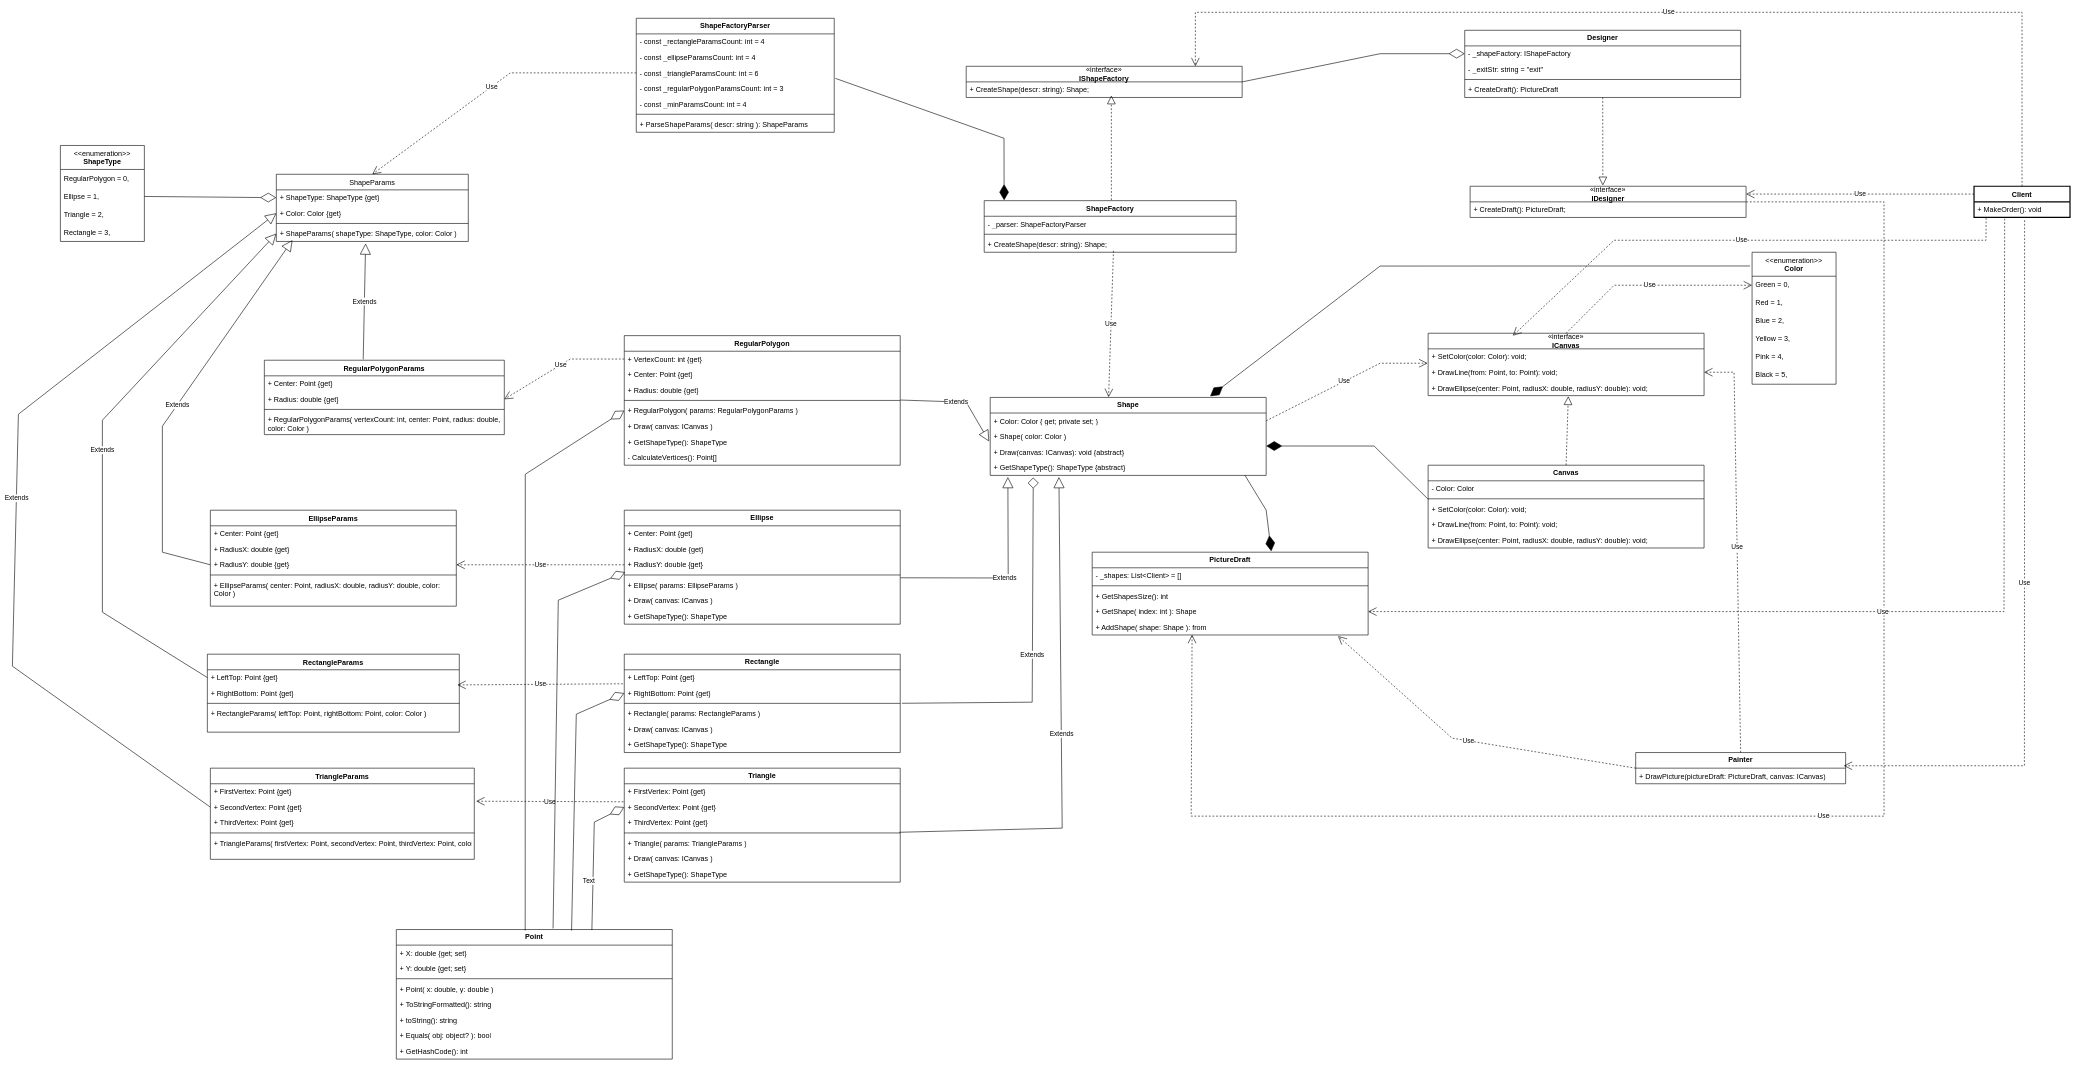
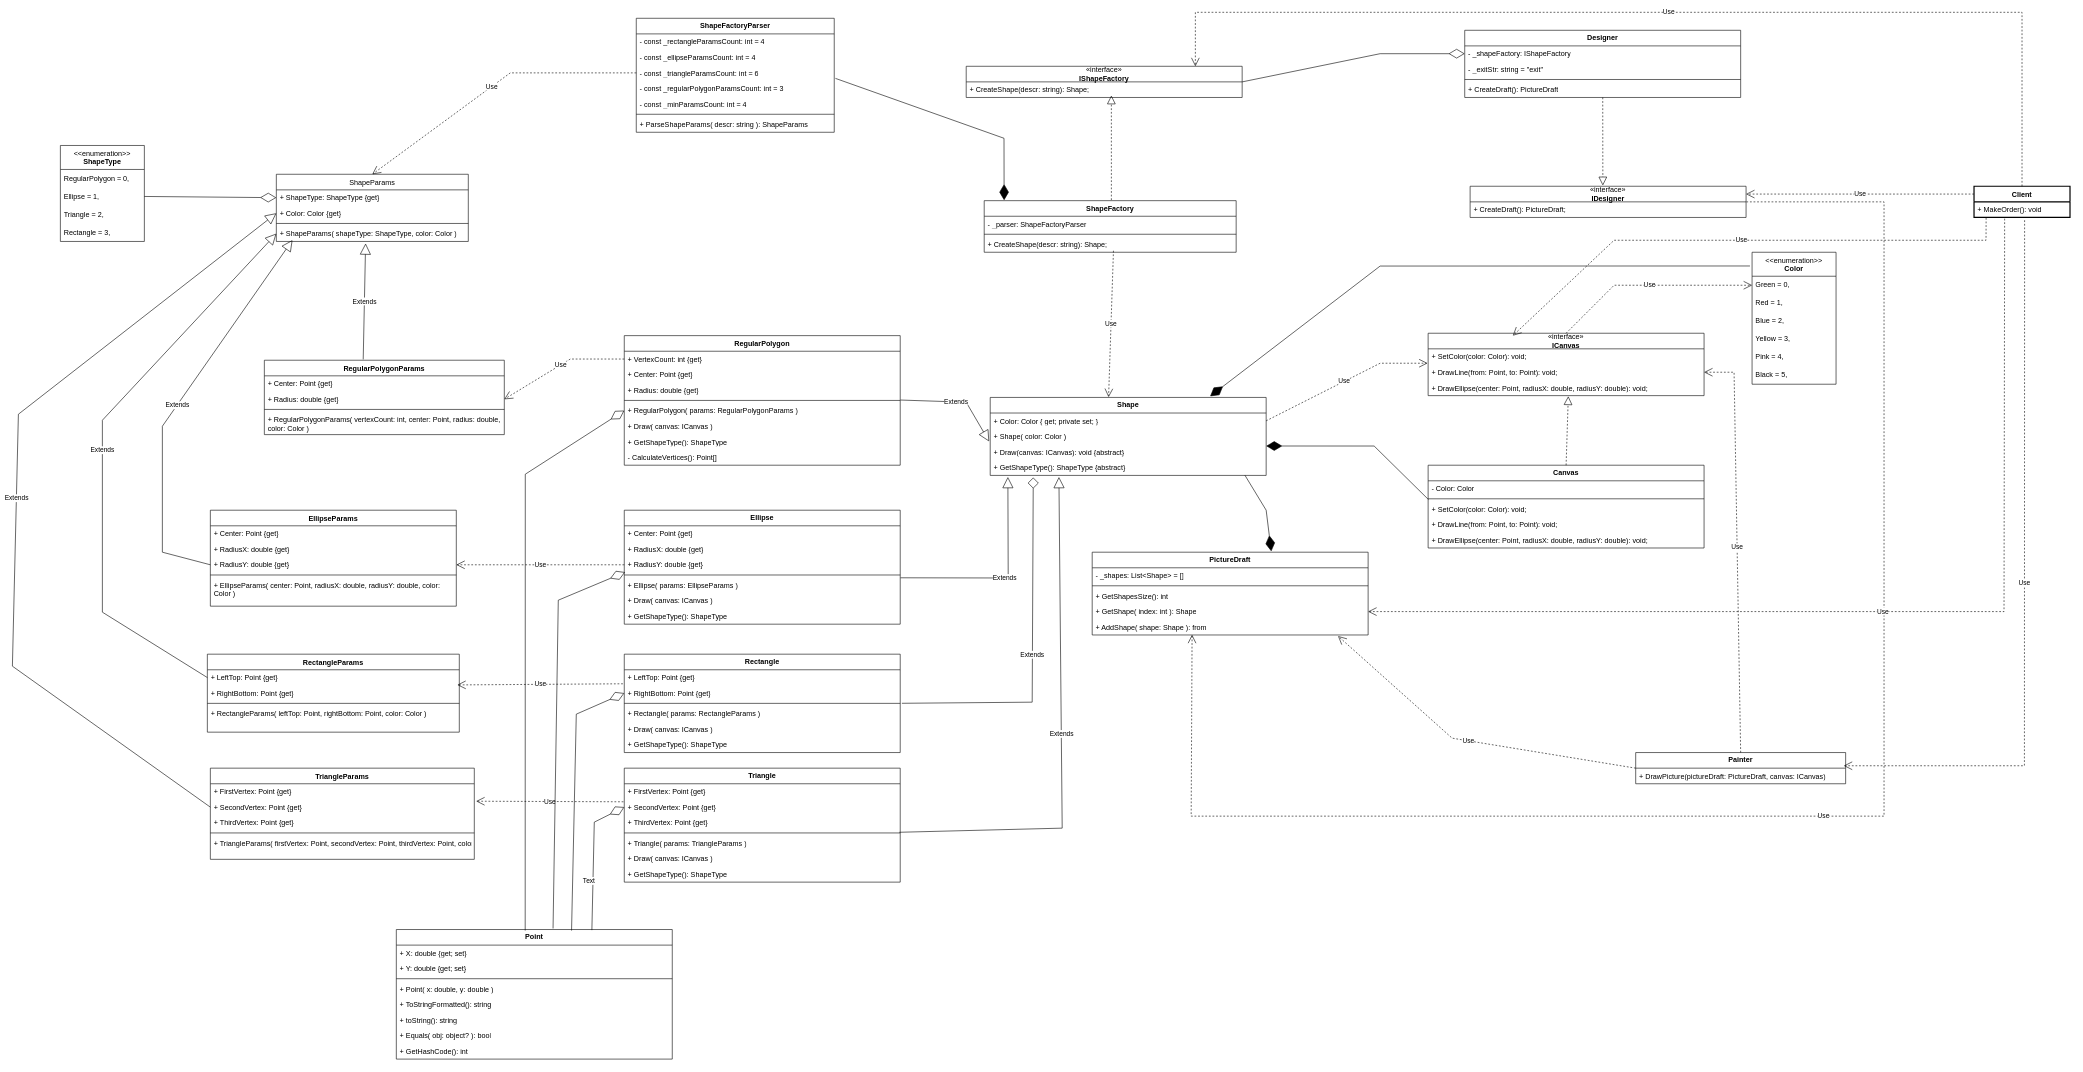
node "- _shapes: List<Client> = []": label "- _shapes: List<Client> = []" -> "- _shapes: List<Shape> = []"
